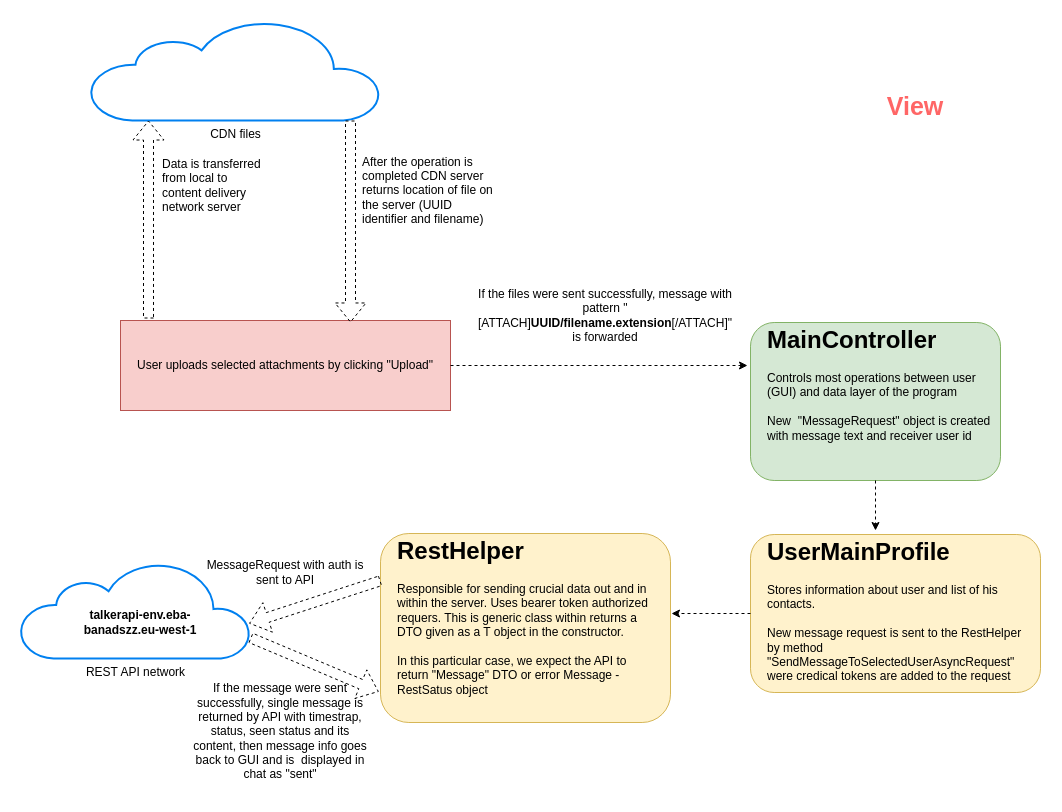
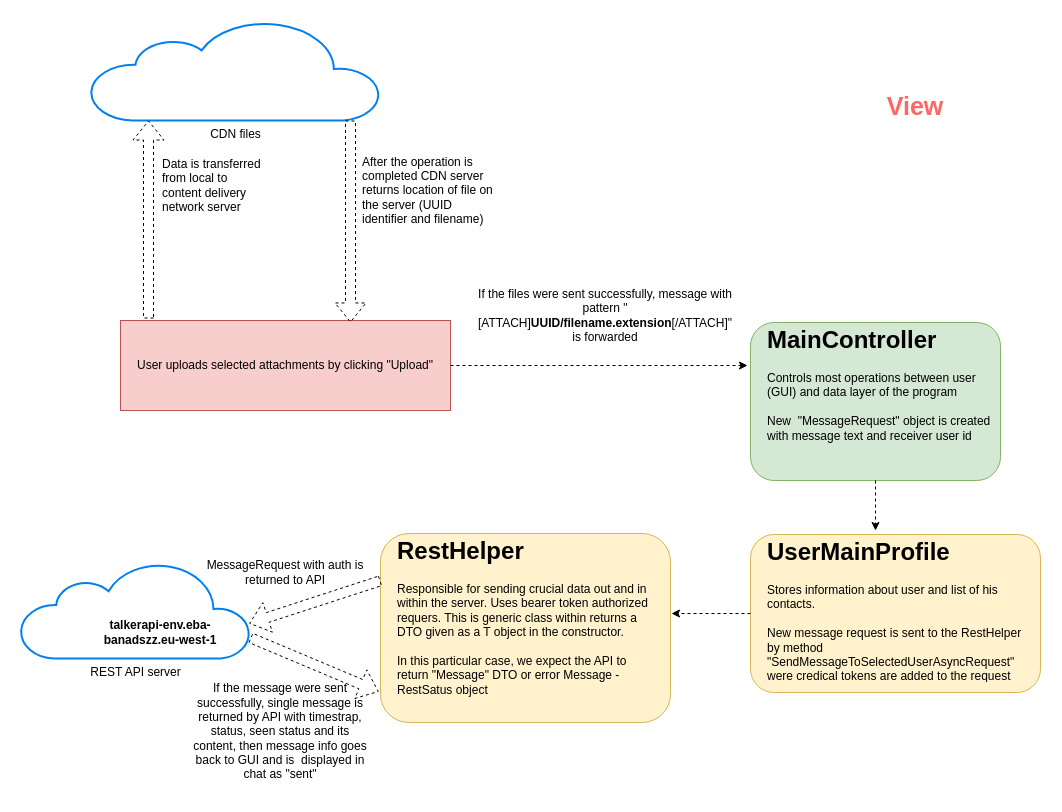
node "MessageRequest with auth is sent to API": label "MessageRequest with auth is sent to API" -> "MessageRequest with auth is returned to API"
node "talkerapi-env.eba-banadszz.eu-west-1": moved (141, 622) -> (161, 632)
node "REST API network": label "REST API network" -> "REST API server"
